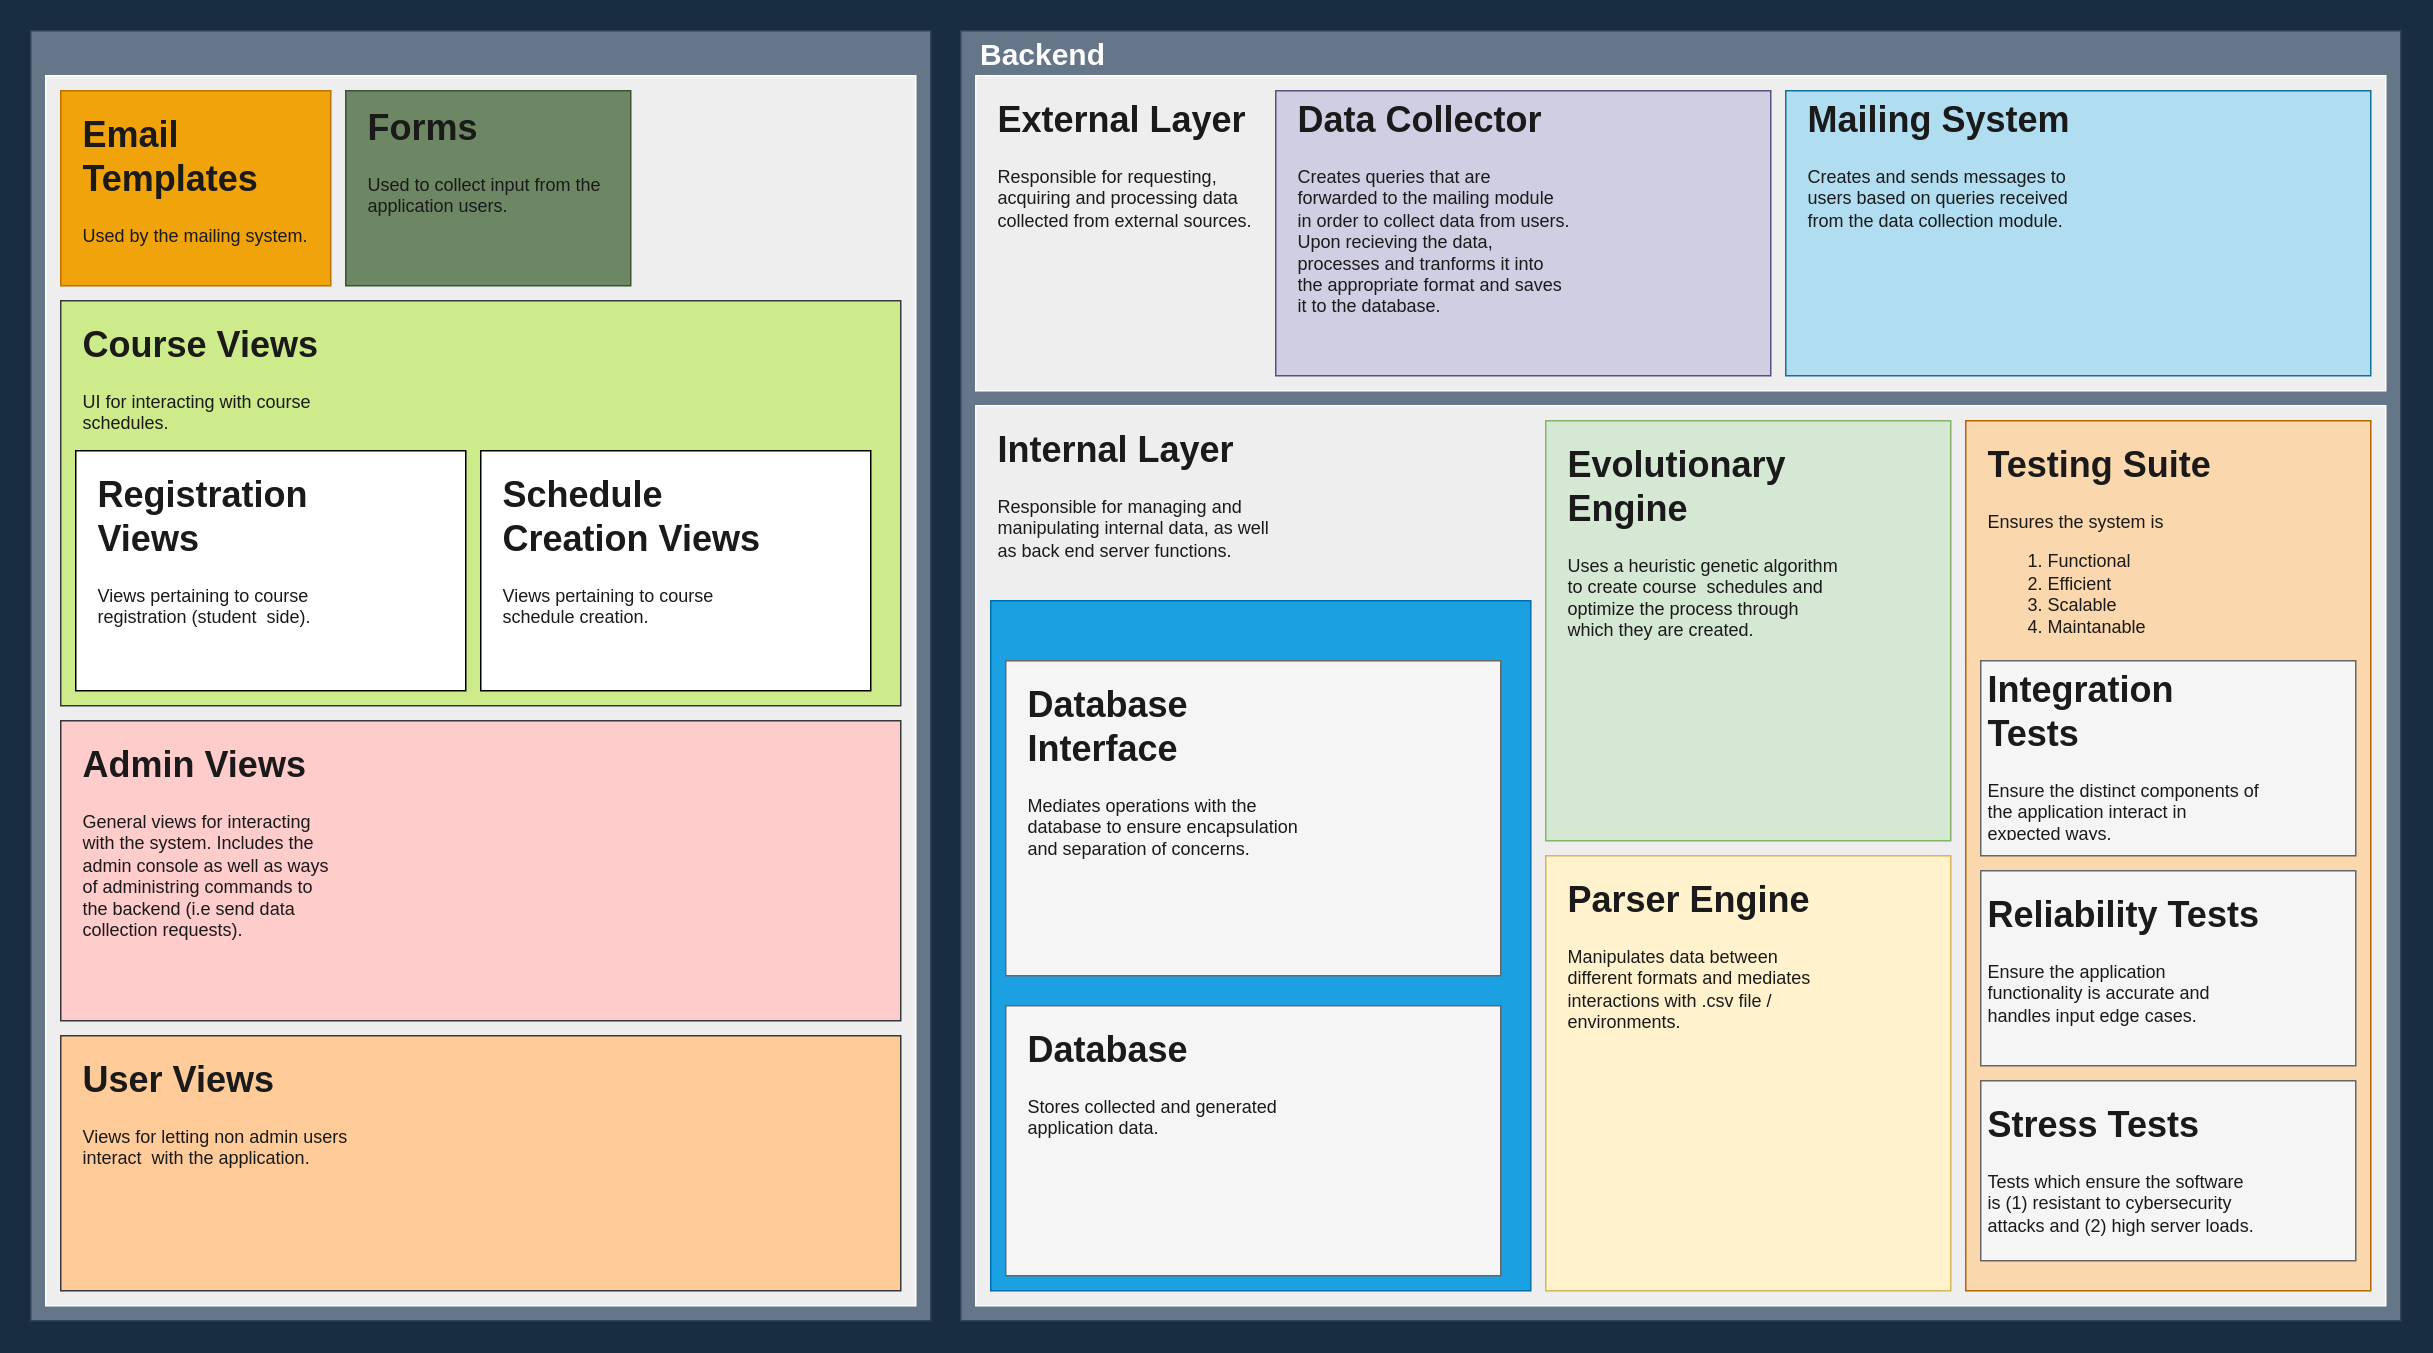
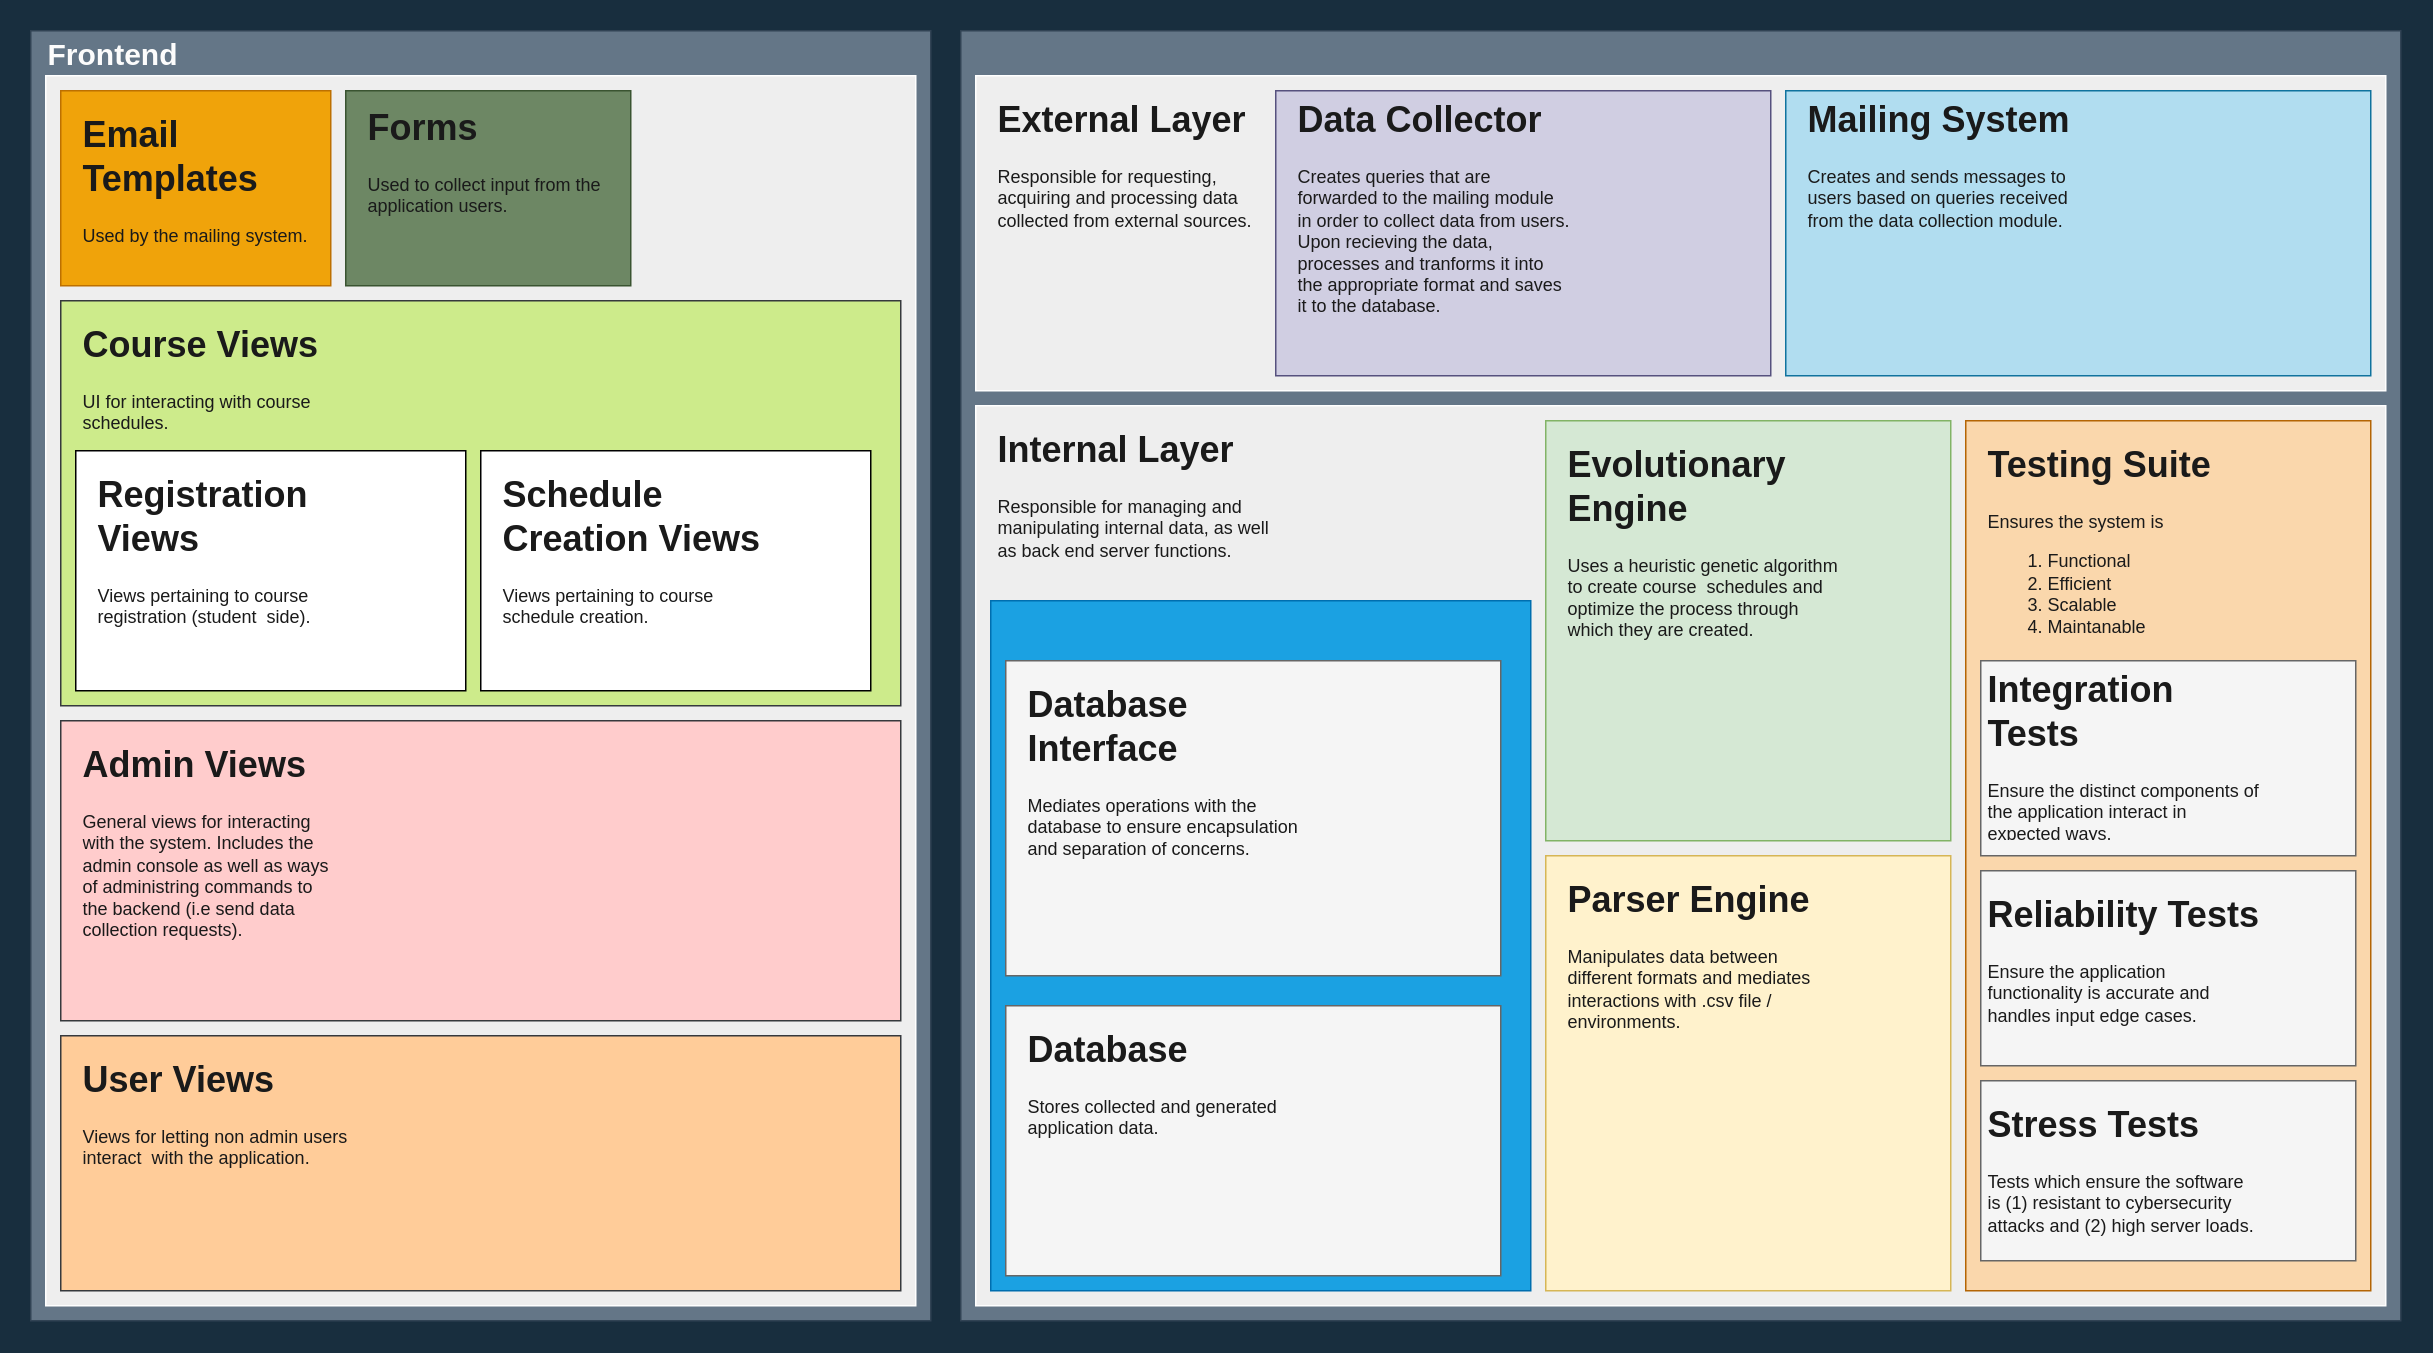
node "Frontend": added
node "Backend": removed
